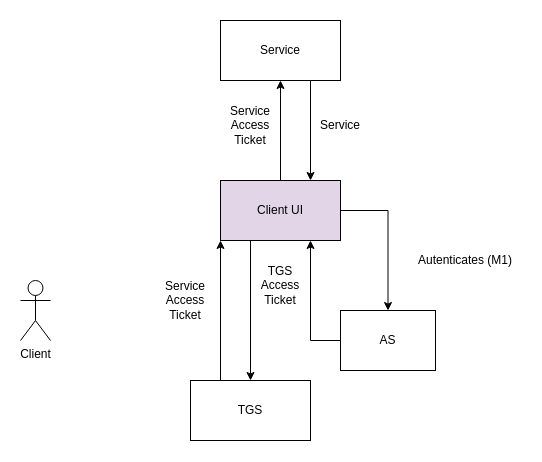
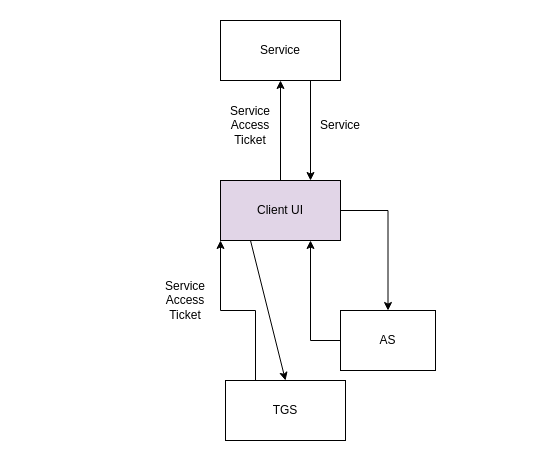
node "Autenticates (M1)": removed
node "TGS Access Ticket": removed
node "Client": removed
node "TGS": moved (251, 411) -> (286, 411)
